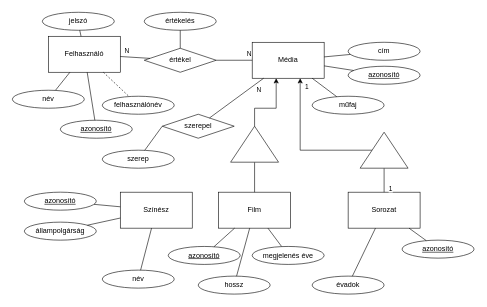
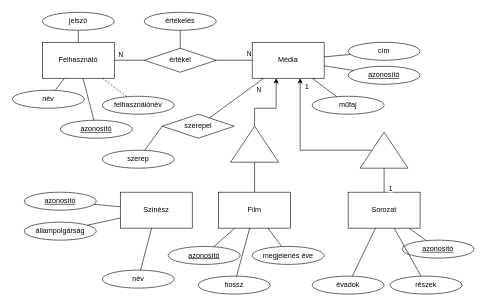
node "Felhasználó": moved (84, 54) -> (78, 60)
edge "Sorozat" -- "részek": added
node "részek": added
